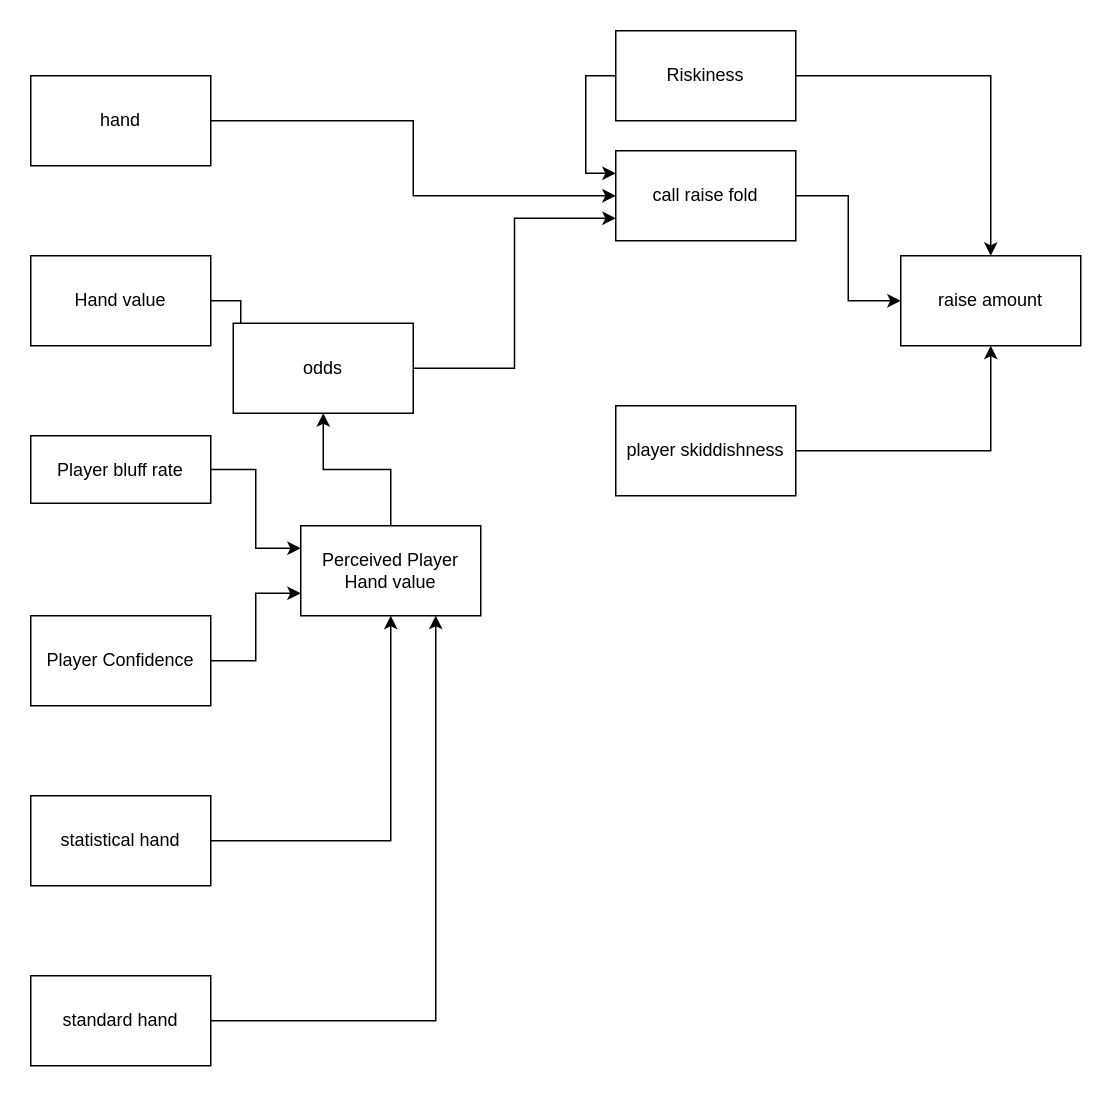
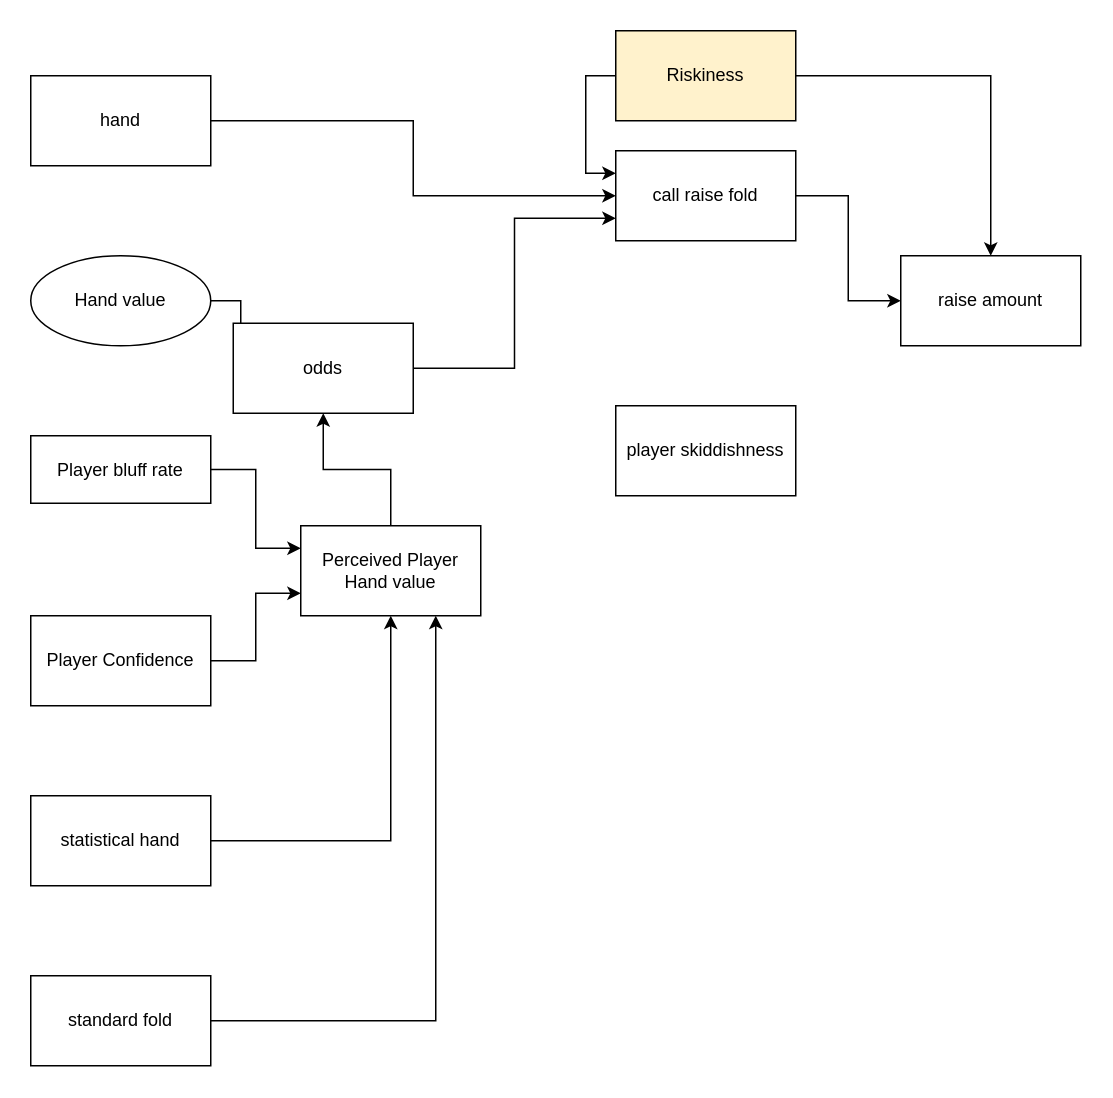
node "Riskiness": fillcolor #ffffff -> #fff2cc
node "Hand value": shape rectangle -> ellipse
edge "player skiddishness" -> "raise amount": removed
node "standard hand": label "standard hand" -> "standard fold"
